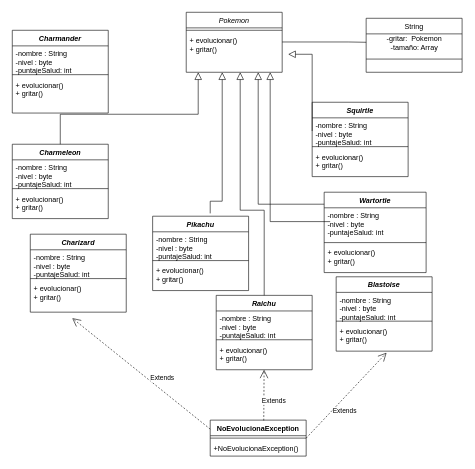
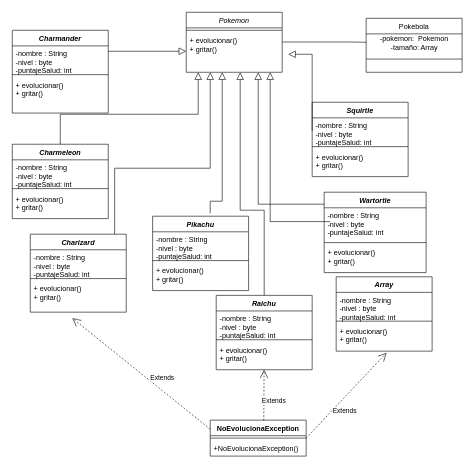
node "String": label "String" -> "Pokebola"
node "-gritar: Pokemon -tamaño: Array": label "-gritar: Pokemon -tamaño: Array" -> "-pokemon: Pokemon -tamaño: Array"
edge "Charmander" -> "Pokemon": added
edge "Charizard" -> "Pokemon": added
node "Blastoise": label "Blastoise" -> "Array"
